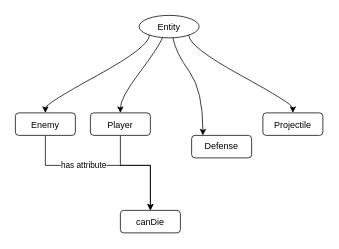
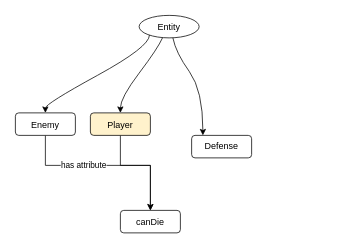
edge "Entity" -> "Projectile": removed
node "Player": fillcolor #ffffff -> #fff2cc
node "Projectile": removed
